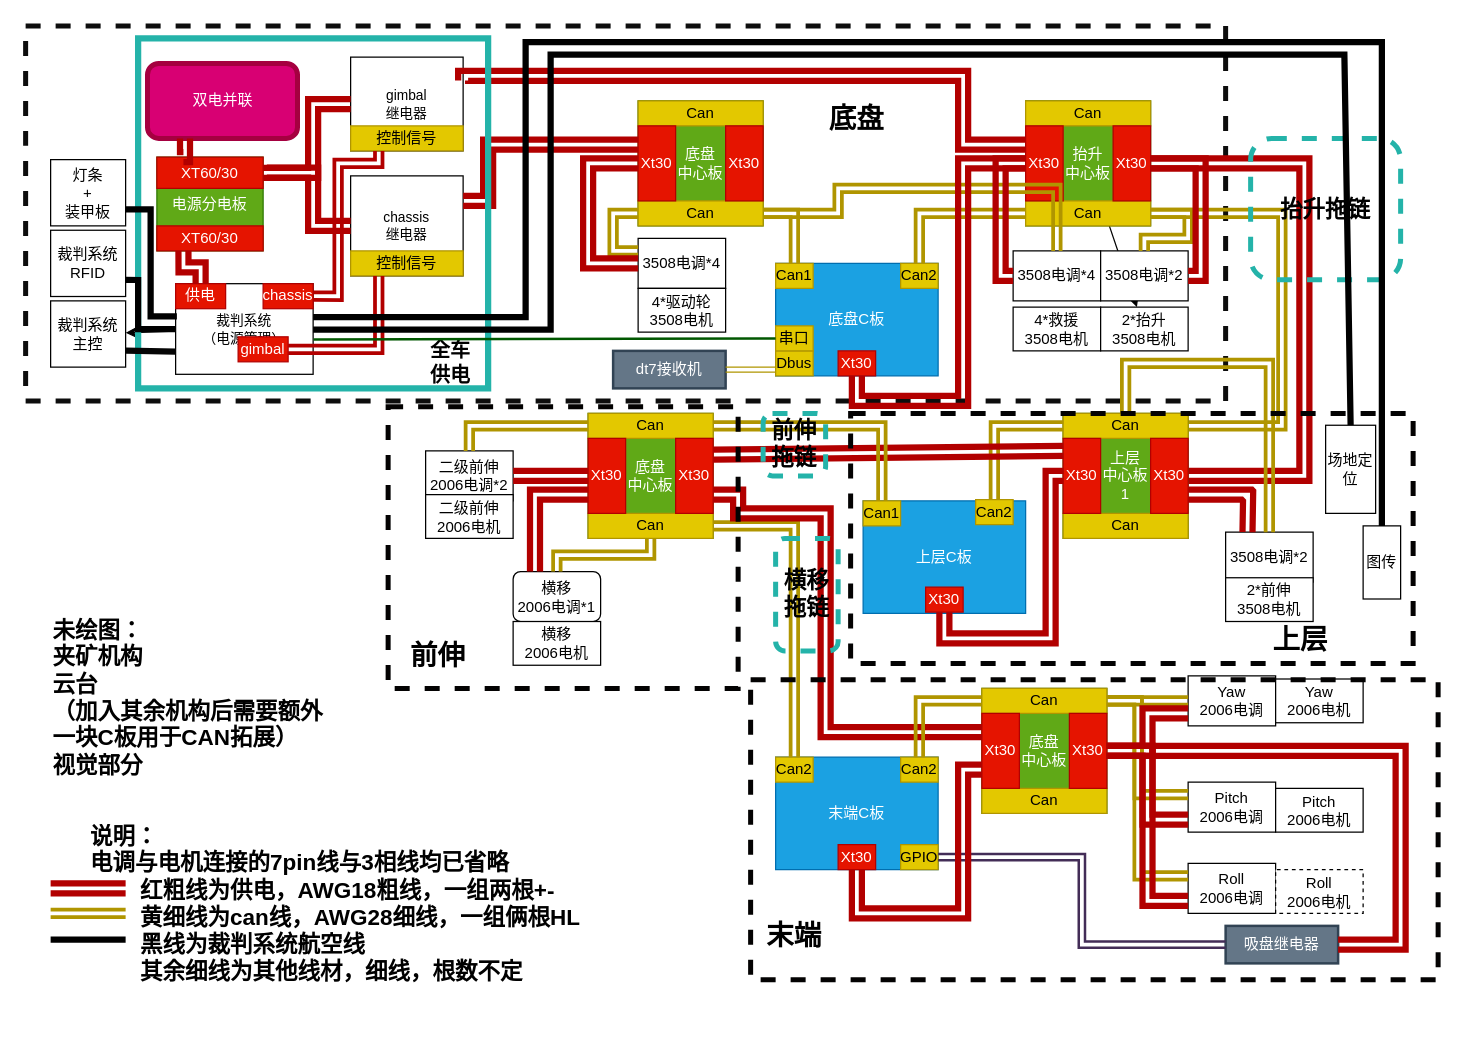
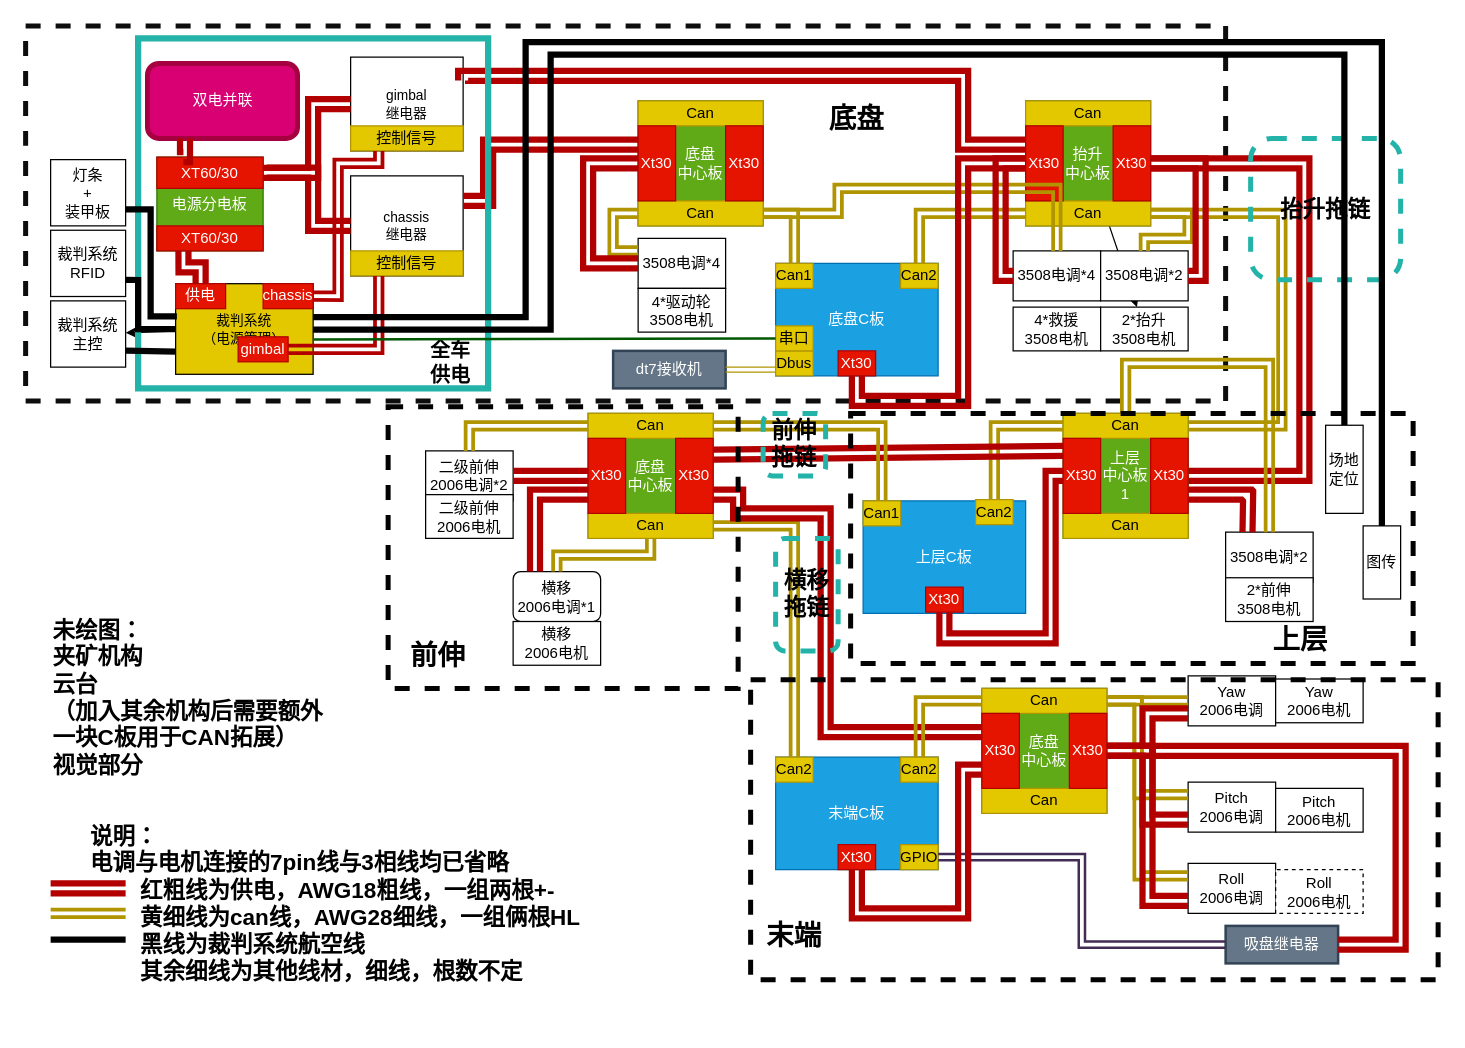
node "裁判系统（电源管理）": fillcolor #ffffff -> #e3c800
node "场地定位": size 50x88 -> 38x88
